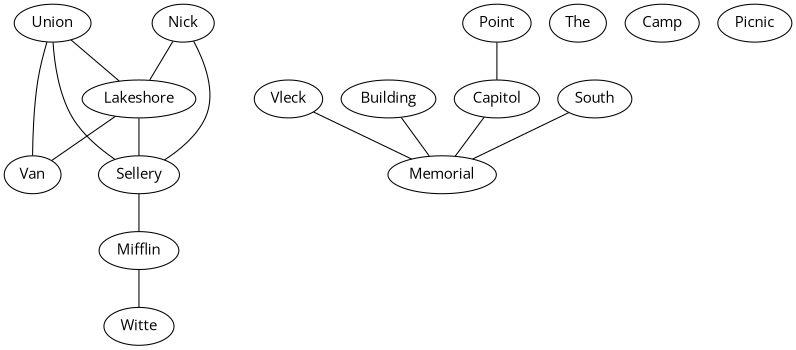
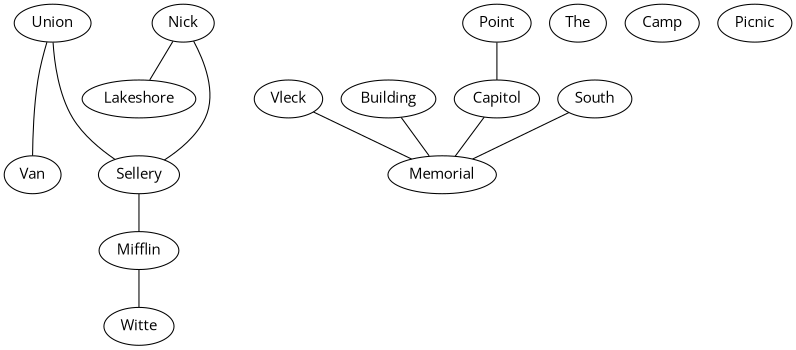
edge "Union" -- "Lakeshore": removed
edge "Lakeshore" -- "Sellery": removed
edge "Lakeshore" -- "Van": removed
